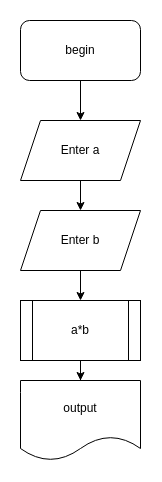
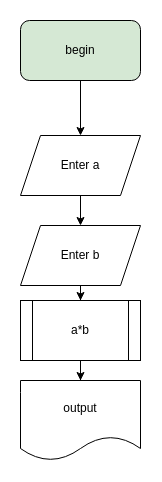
node "begin": fillcolor #ffffff -> #d5e8d4
node "Enter a": moved (81, 151) -> (81, 166)
node "Enter b": moved (81, 241) -> (81, 256)
